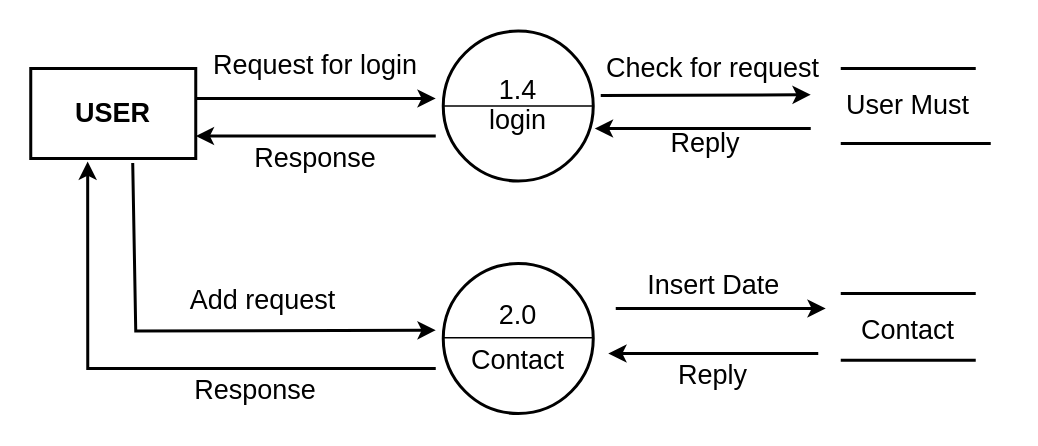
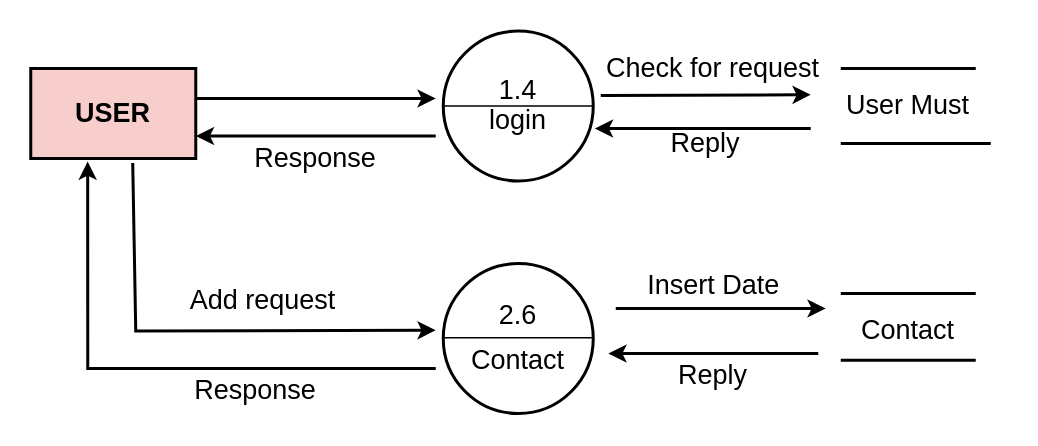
node "Request for login": removed
node "USER": fillcolor #ffffff -> #f8cecc
node "2.0": label "2.0" -> "2.6"
